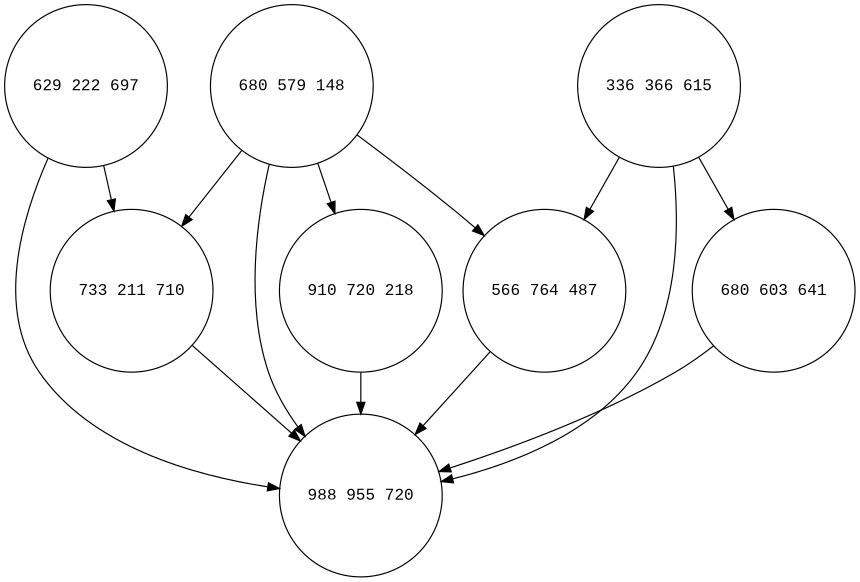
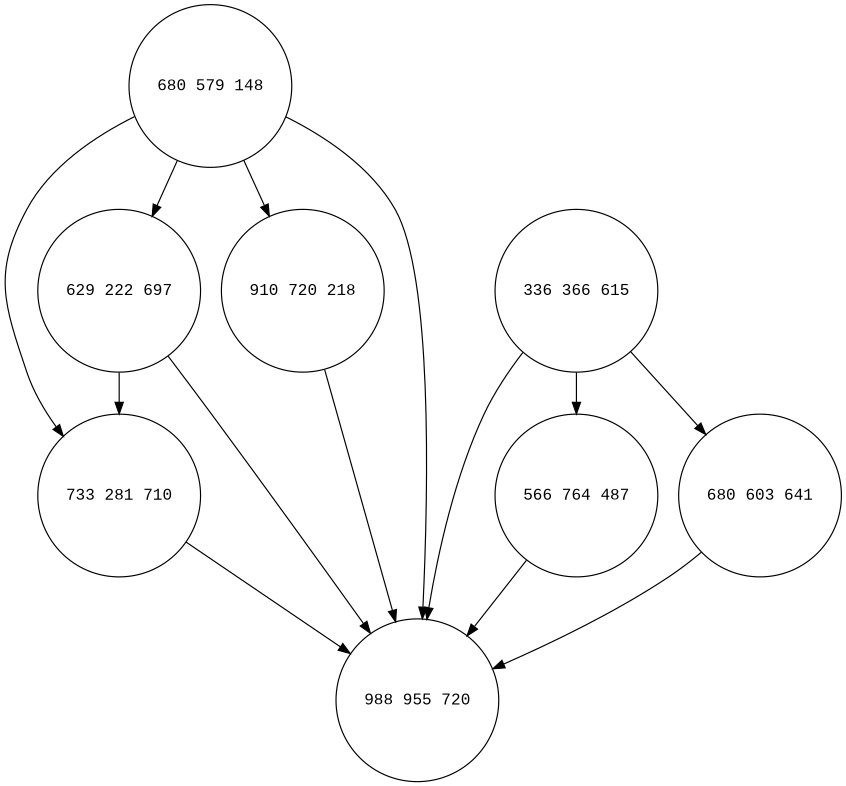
edge "680 579 148" -> "566 764 487": now "680 579 148" -> "629 222 697"
node "733 211 710": label "733 211 710" -> "733 281 710"
